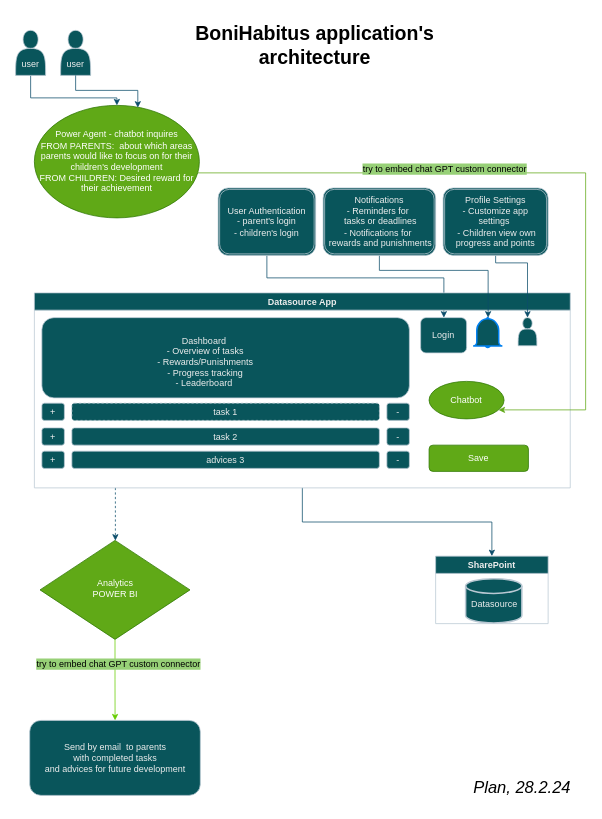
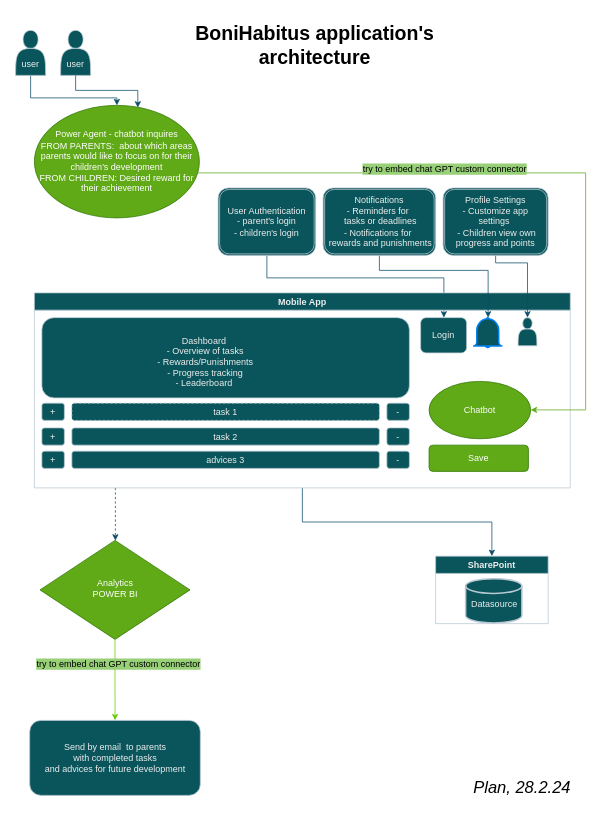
node "Datasource App": label "Datasource App" -> "Mobile App"
node "Chatbot": size 75x38 -> 102x57
